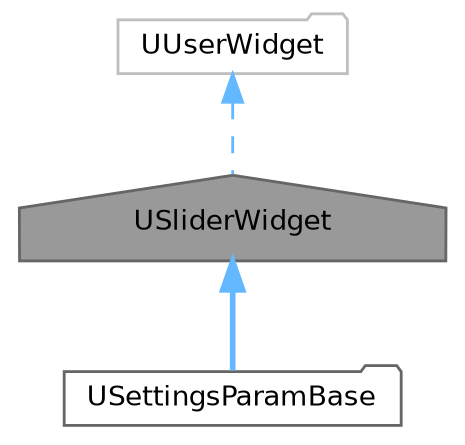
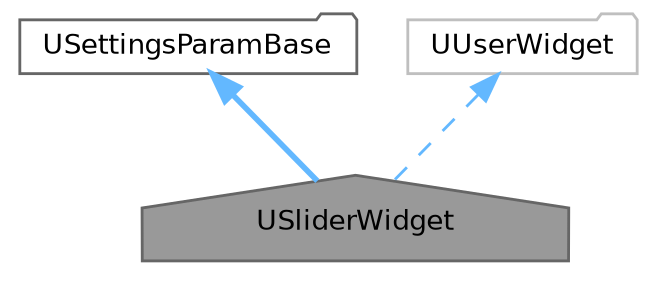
edge "USettingsParamBase" -> "USliderWidget": reversed
